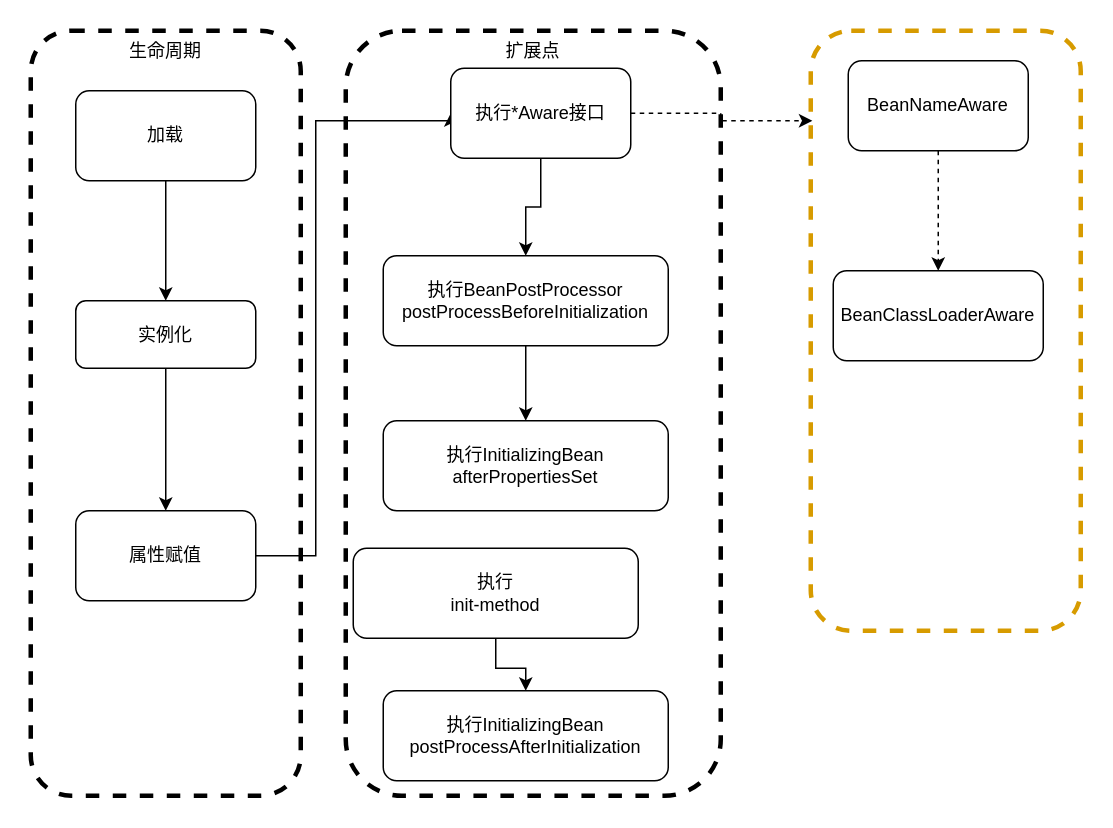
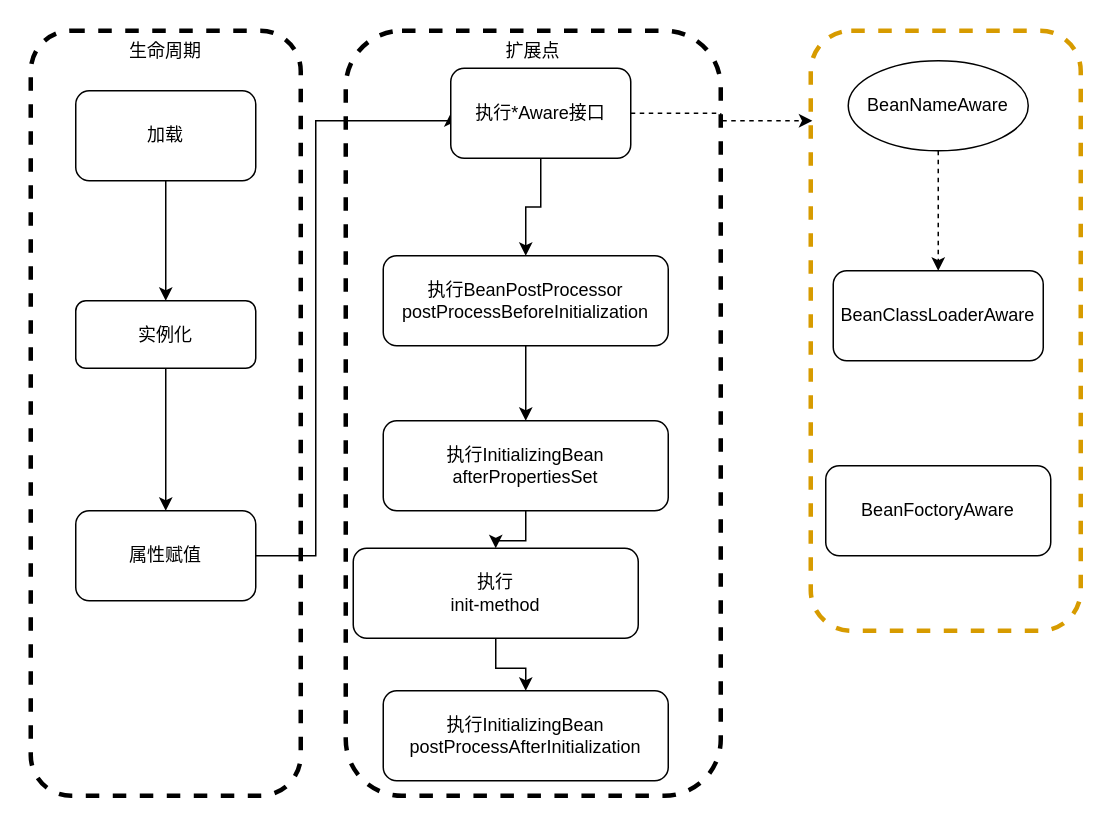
node "BeanNameAware": shape rounded rectangle -> ellipse
node "BeanFoctoryAware": added
edge "执行InitializingBean afterPropertiesSet" -> "执行 init-method": added
